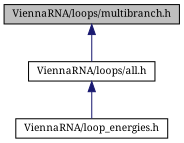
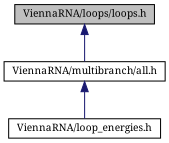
node "ViennaRNA/loops/multibranch.h": label "ViennaRNA/loops/multibranch.h" -> "ViennaRNA/loops/loops.h"
node "ViennaRNA/loops/all.h": label "ViennaRNA/loops/all.h" -> "ViennaRNA/multibranch/all.h"
